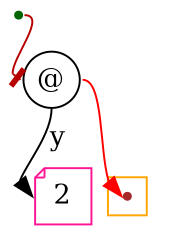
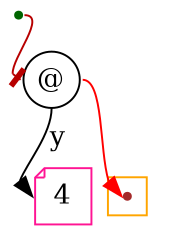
node "2": label "2" -> "4"
